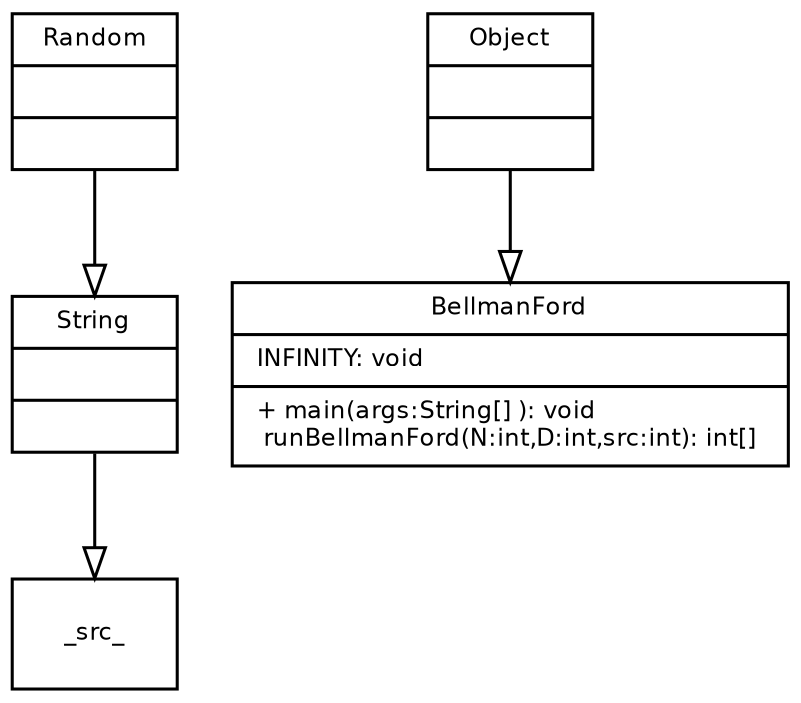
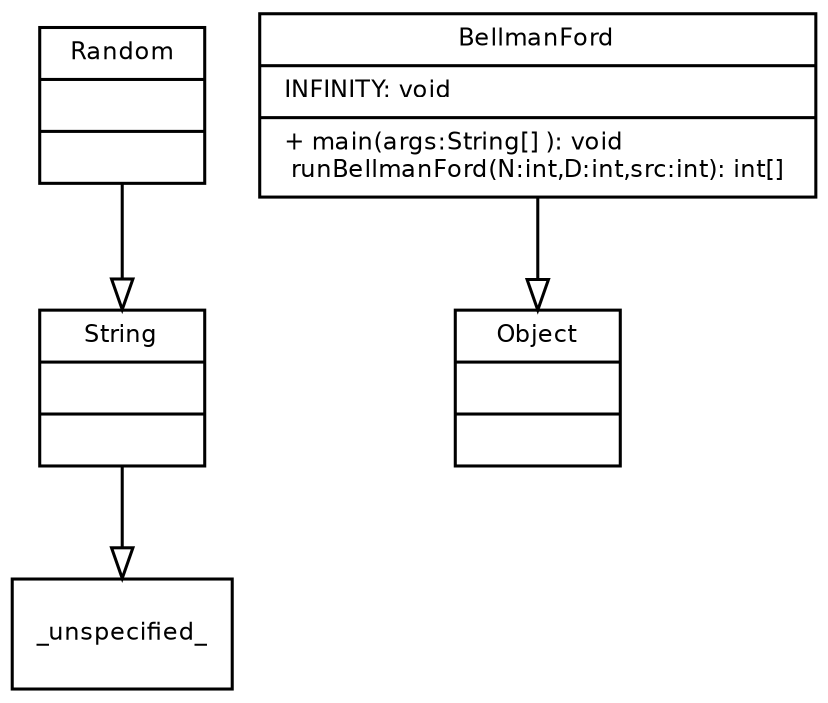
edge "Object" -> "BellmanFord": reversed
node "_src_": label "_src_" -> "_unspecified_"
